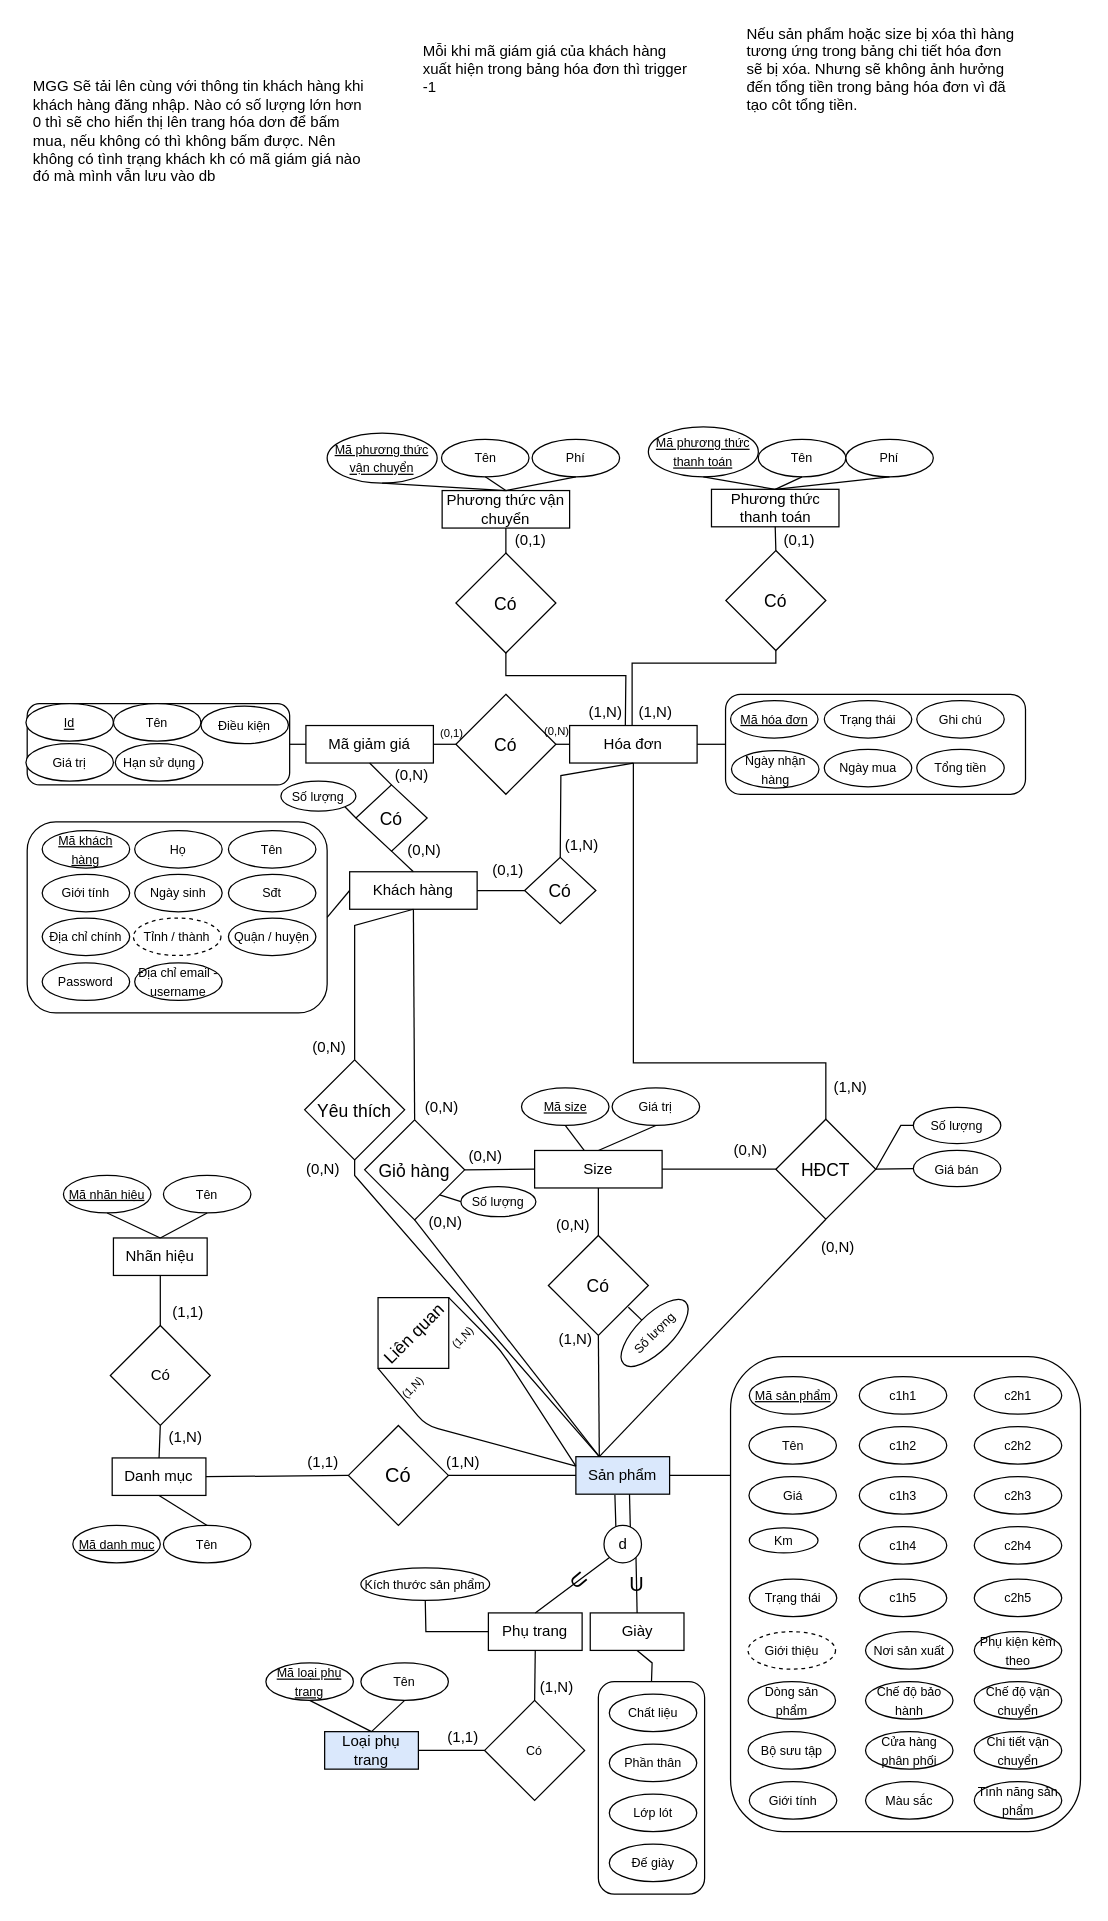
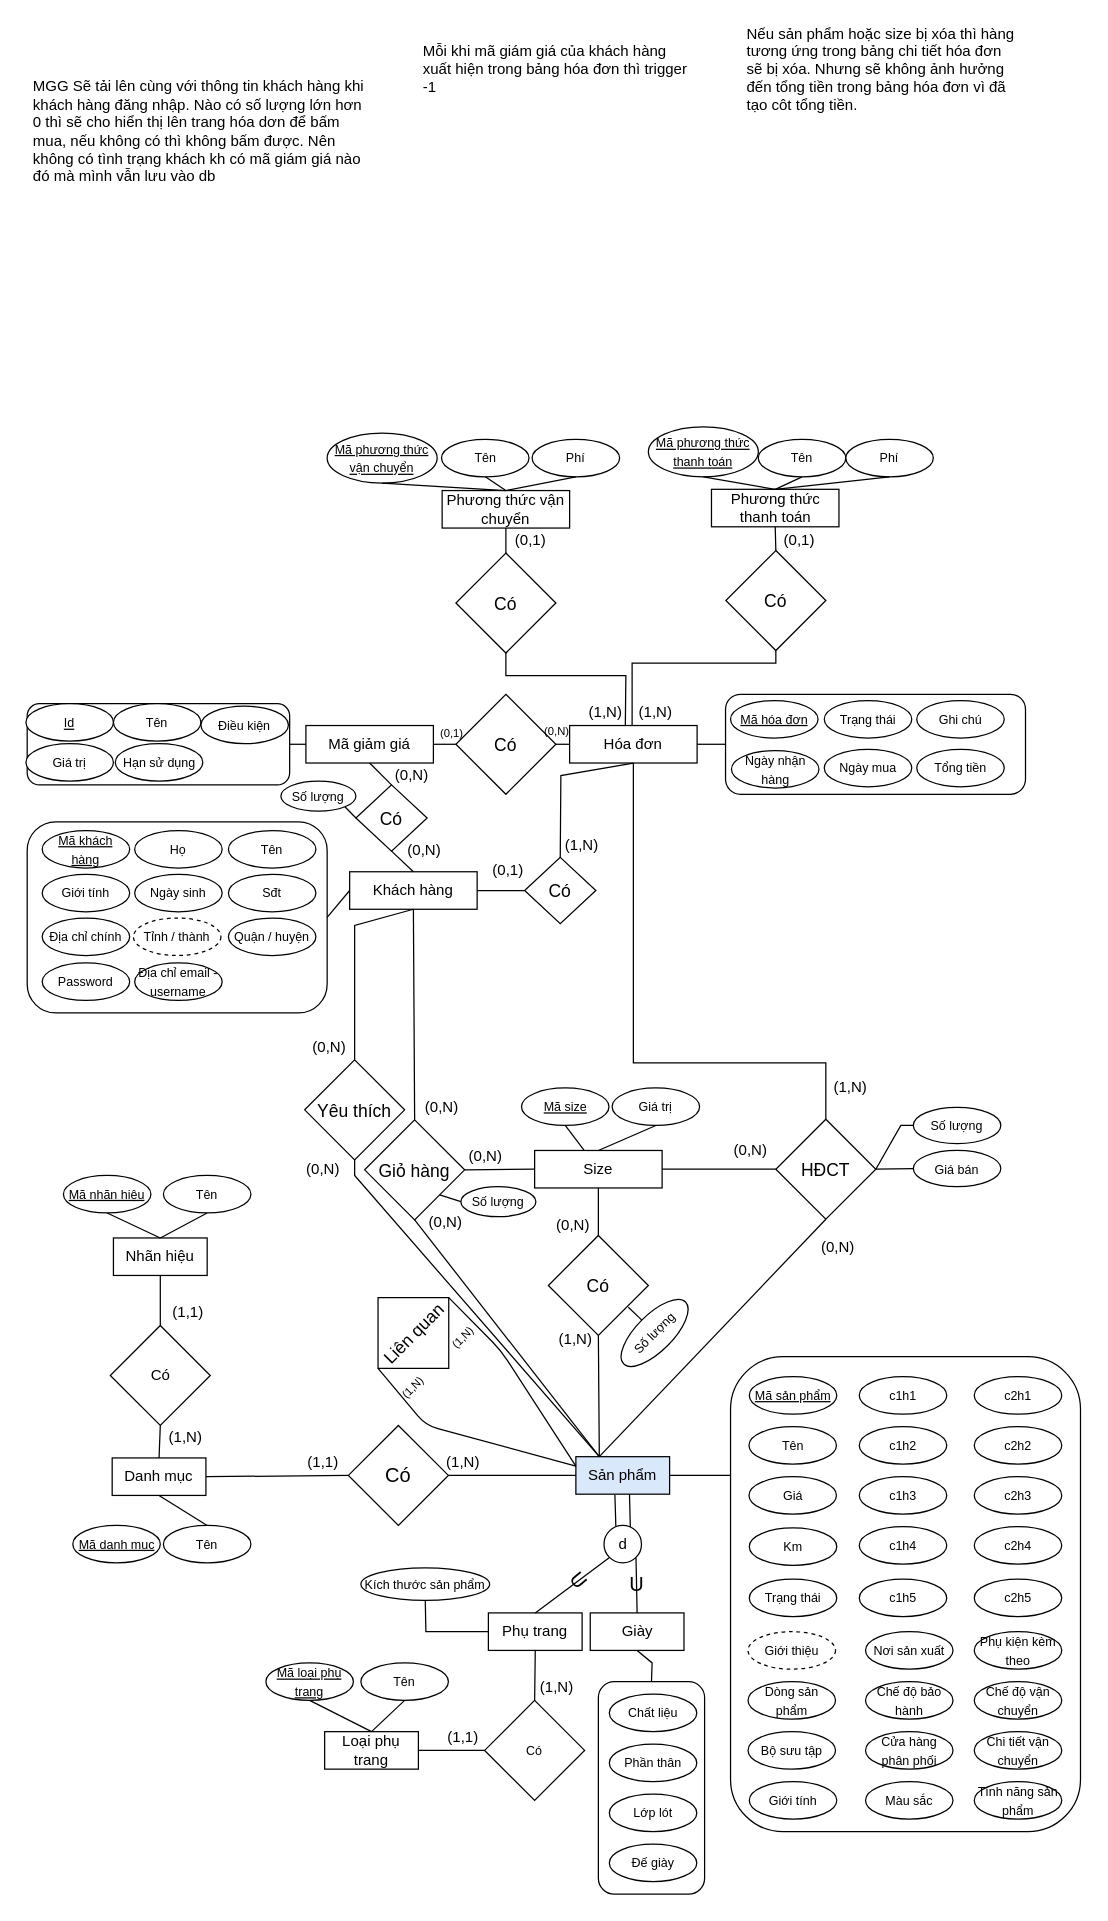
node "Km": size 69x25 -> 88x38
node "Loại phụ trang": fillcolor #dae8fc -> #ffffff
